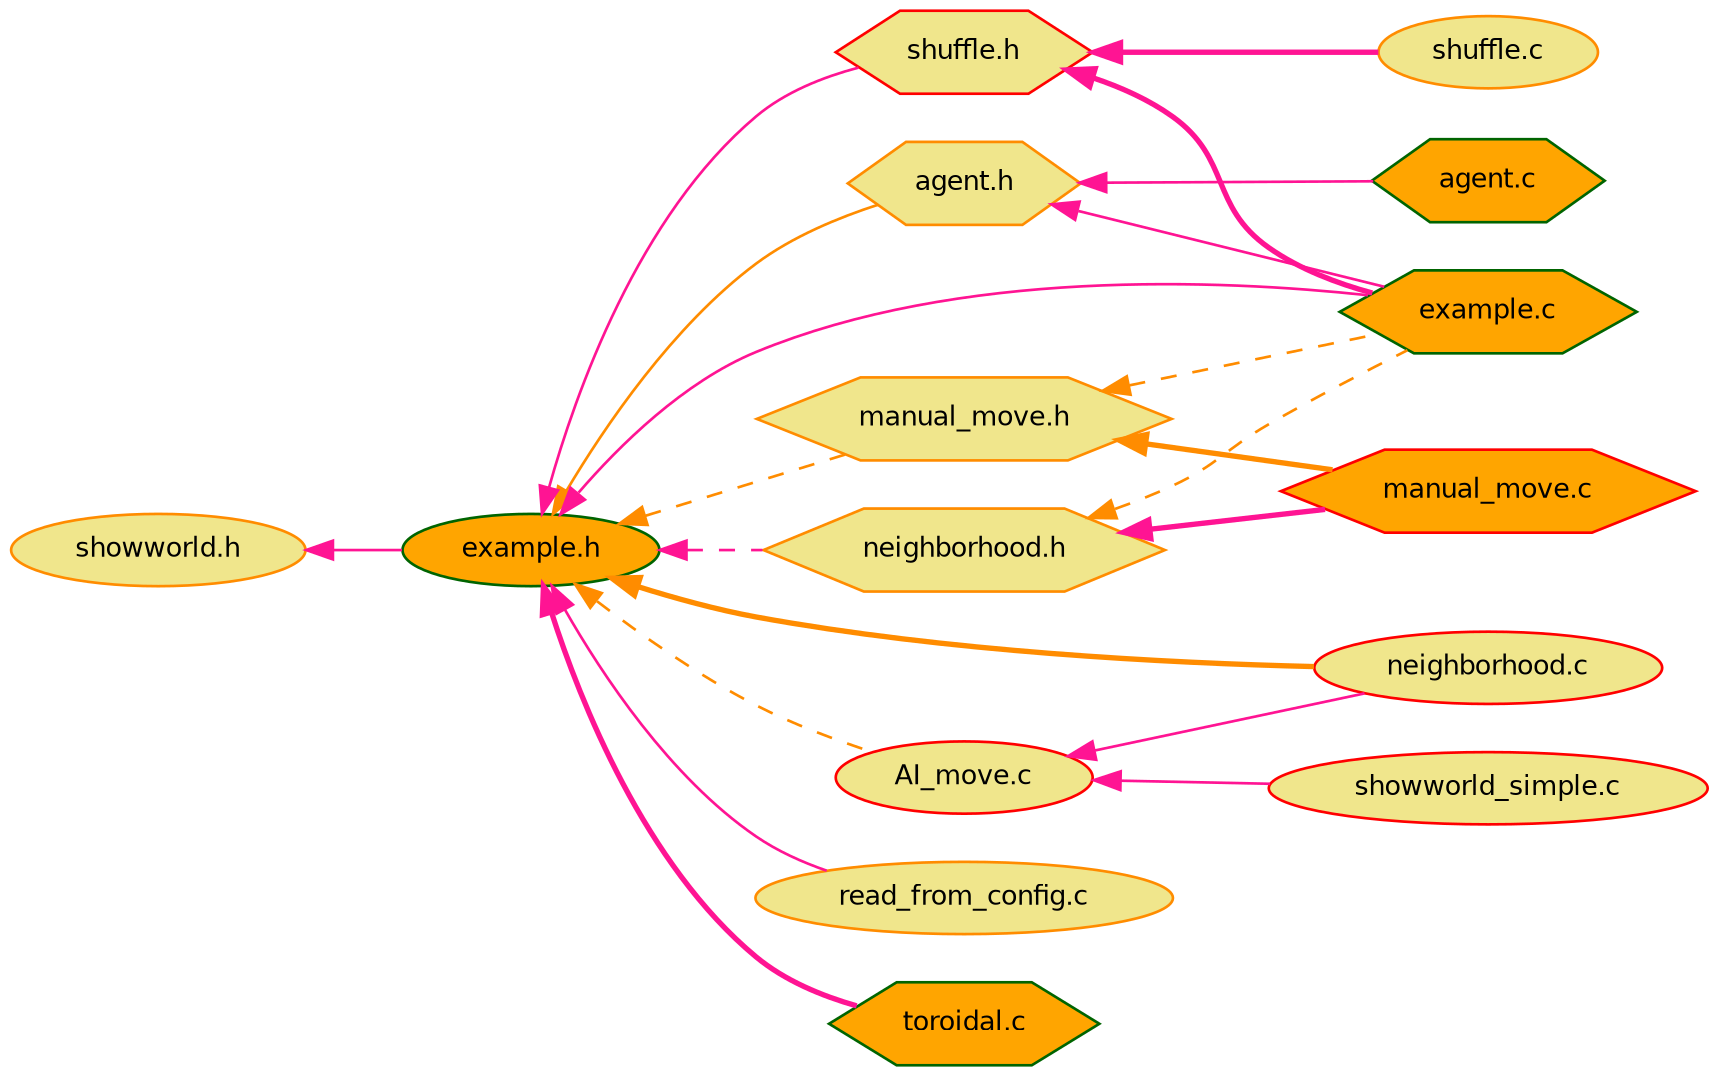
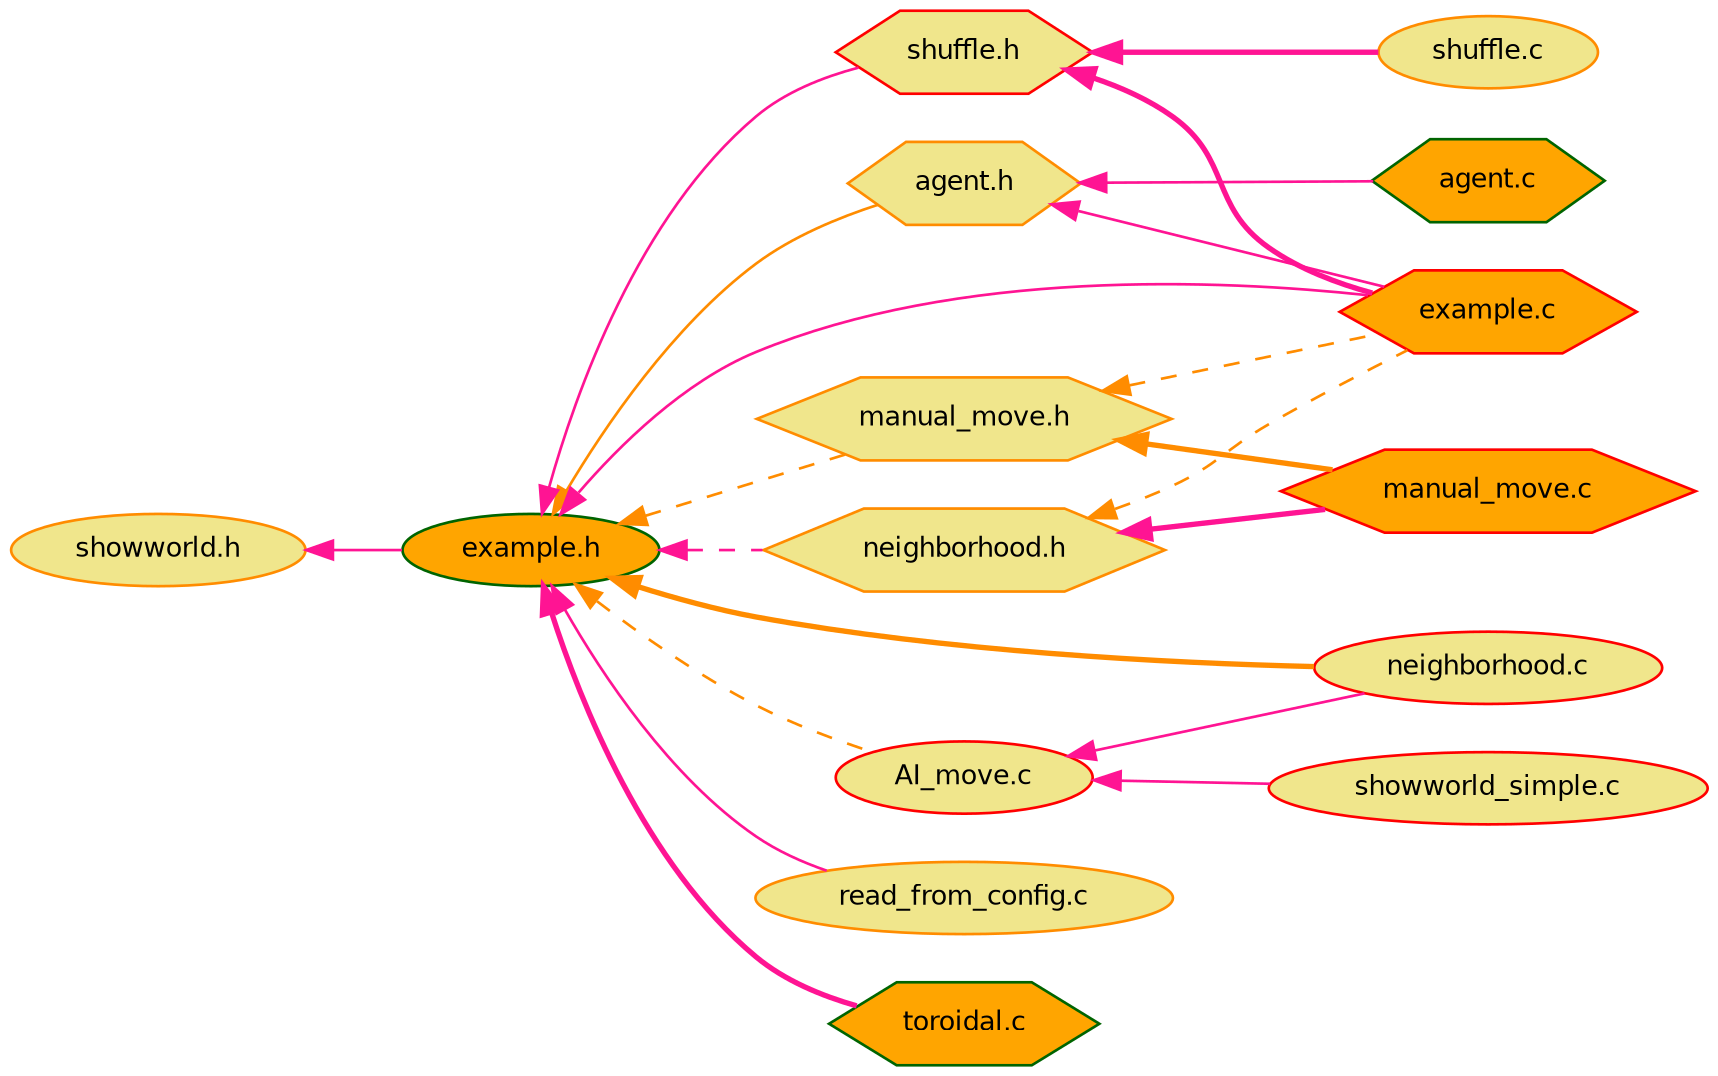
node "example.c": color darkgreen -> red
